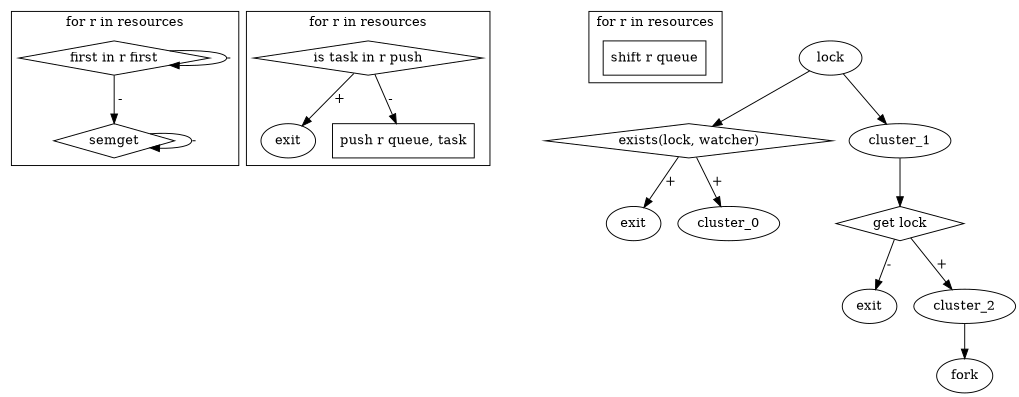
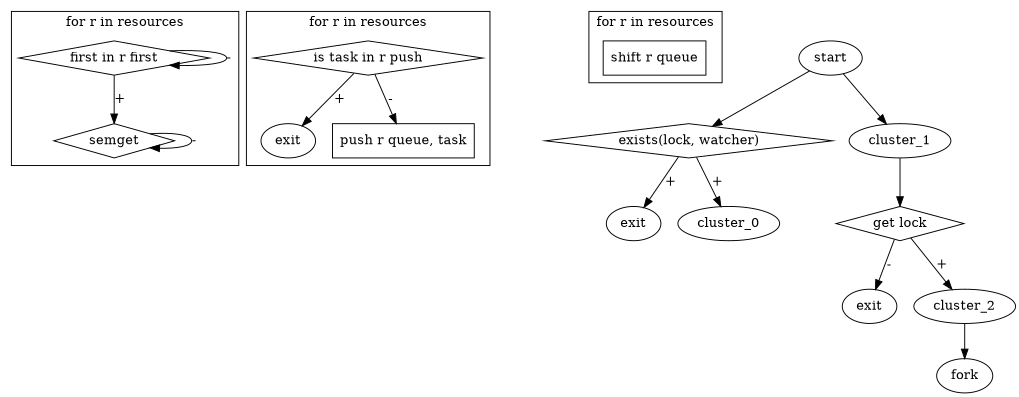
node "lock": label "lock" -> "start"
edge "first in r first" -> "semget": label "-" -> "+"
